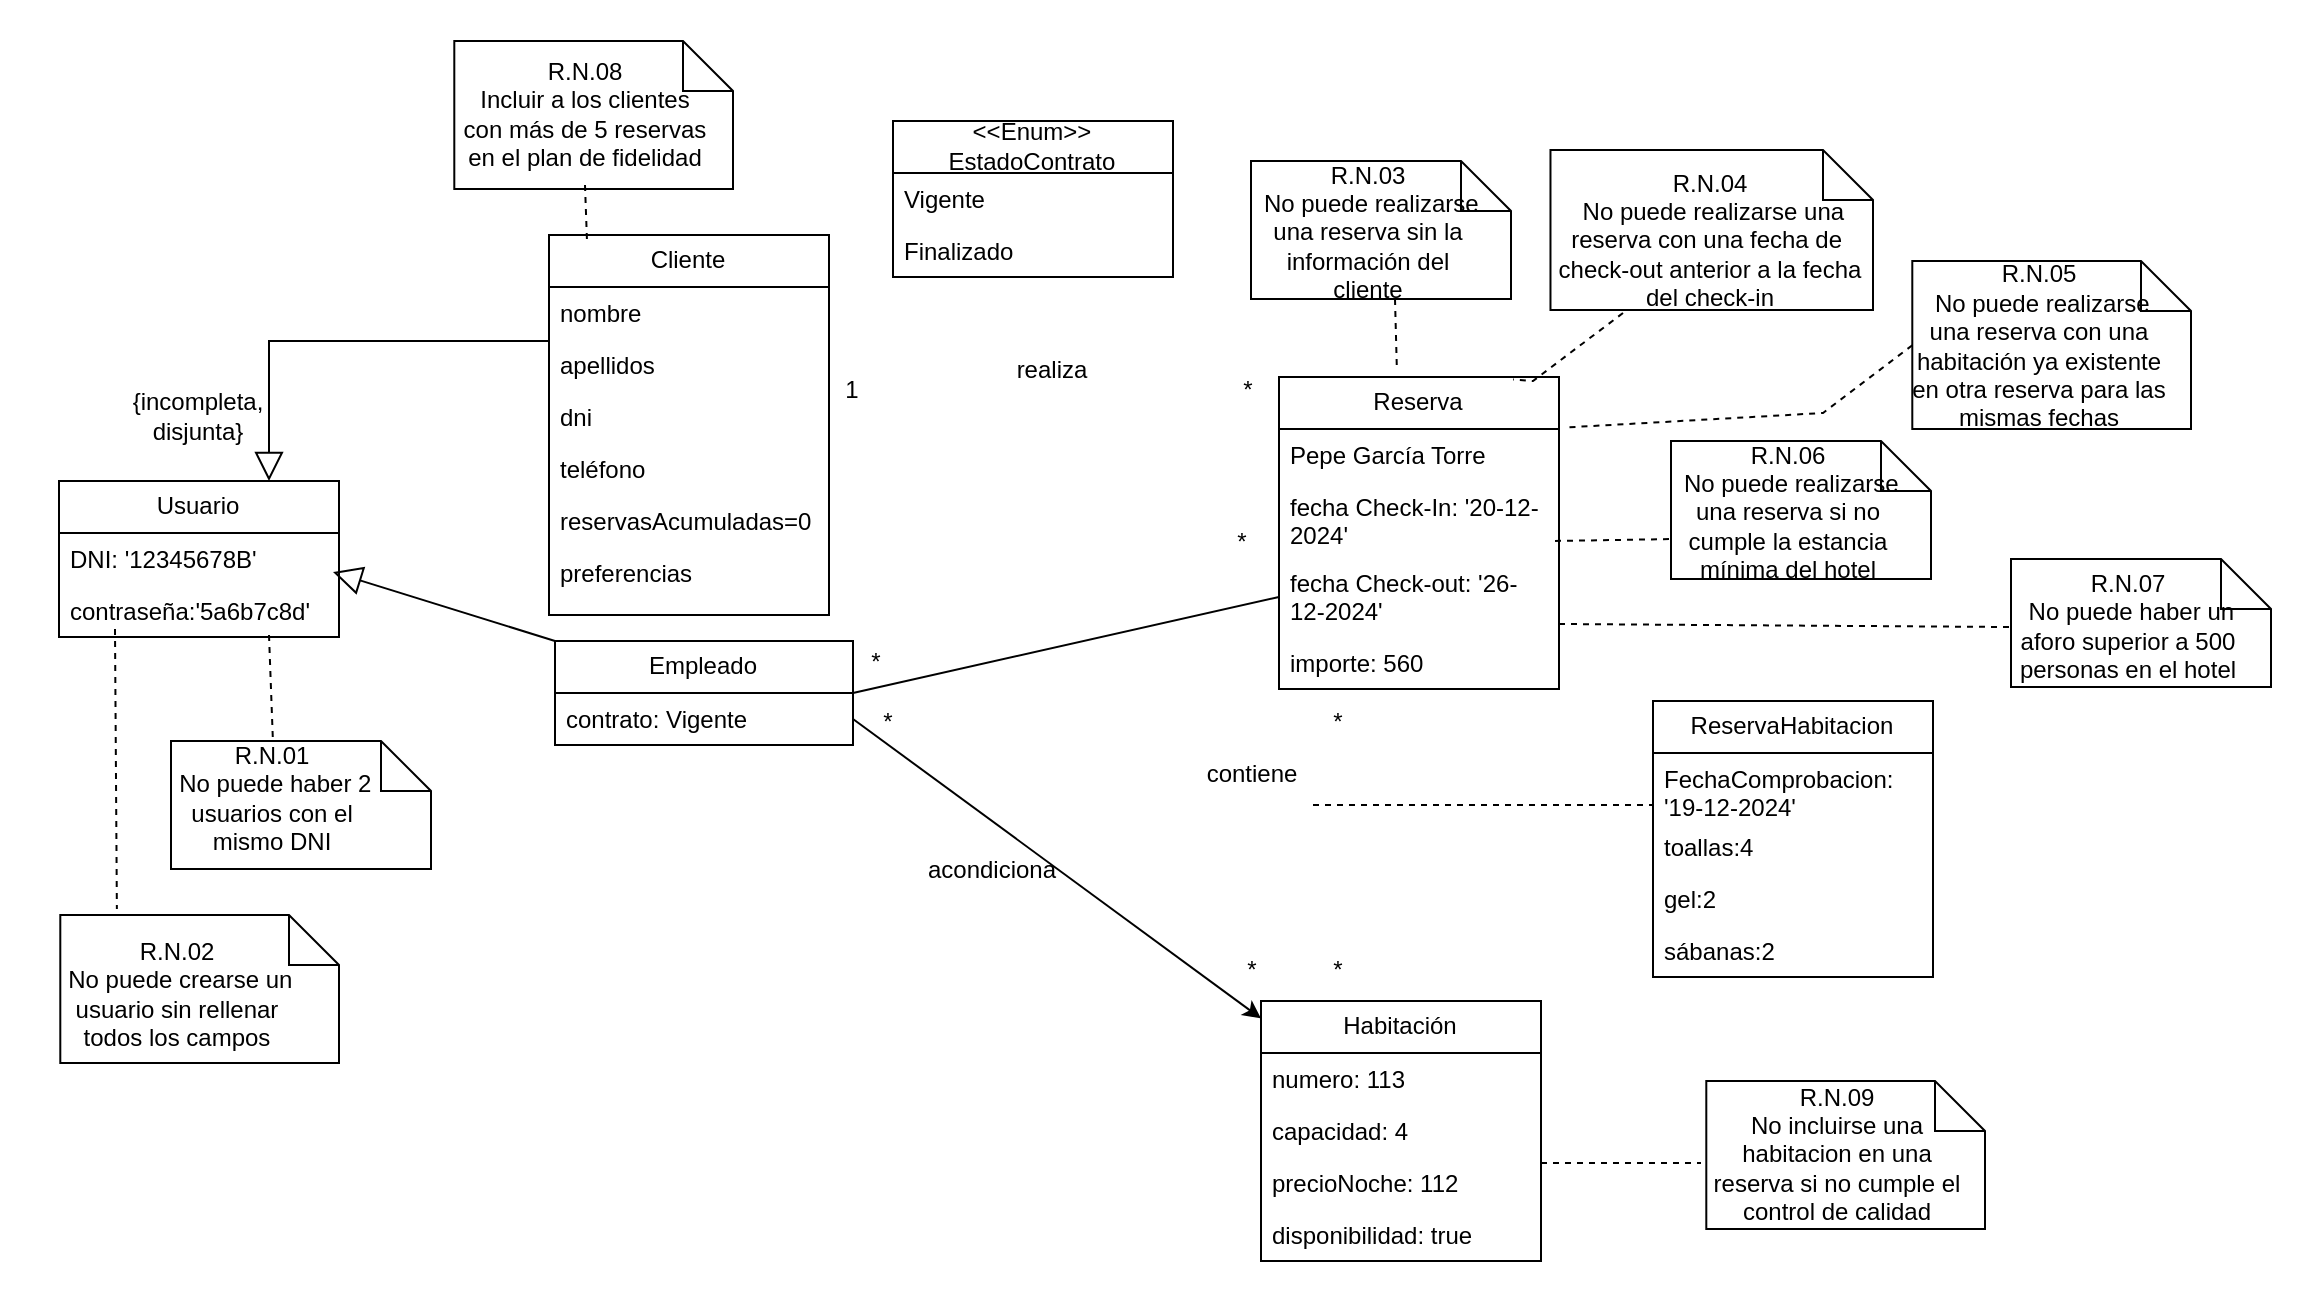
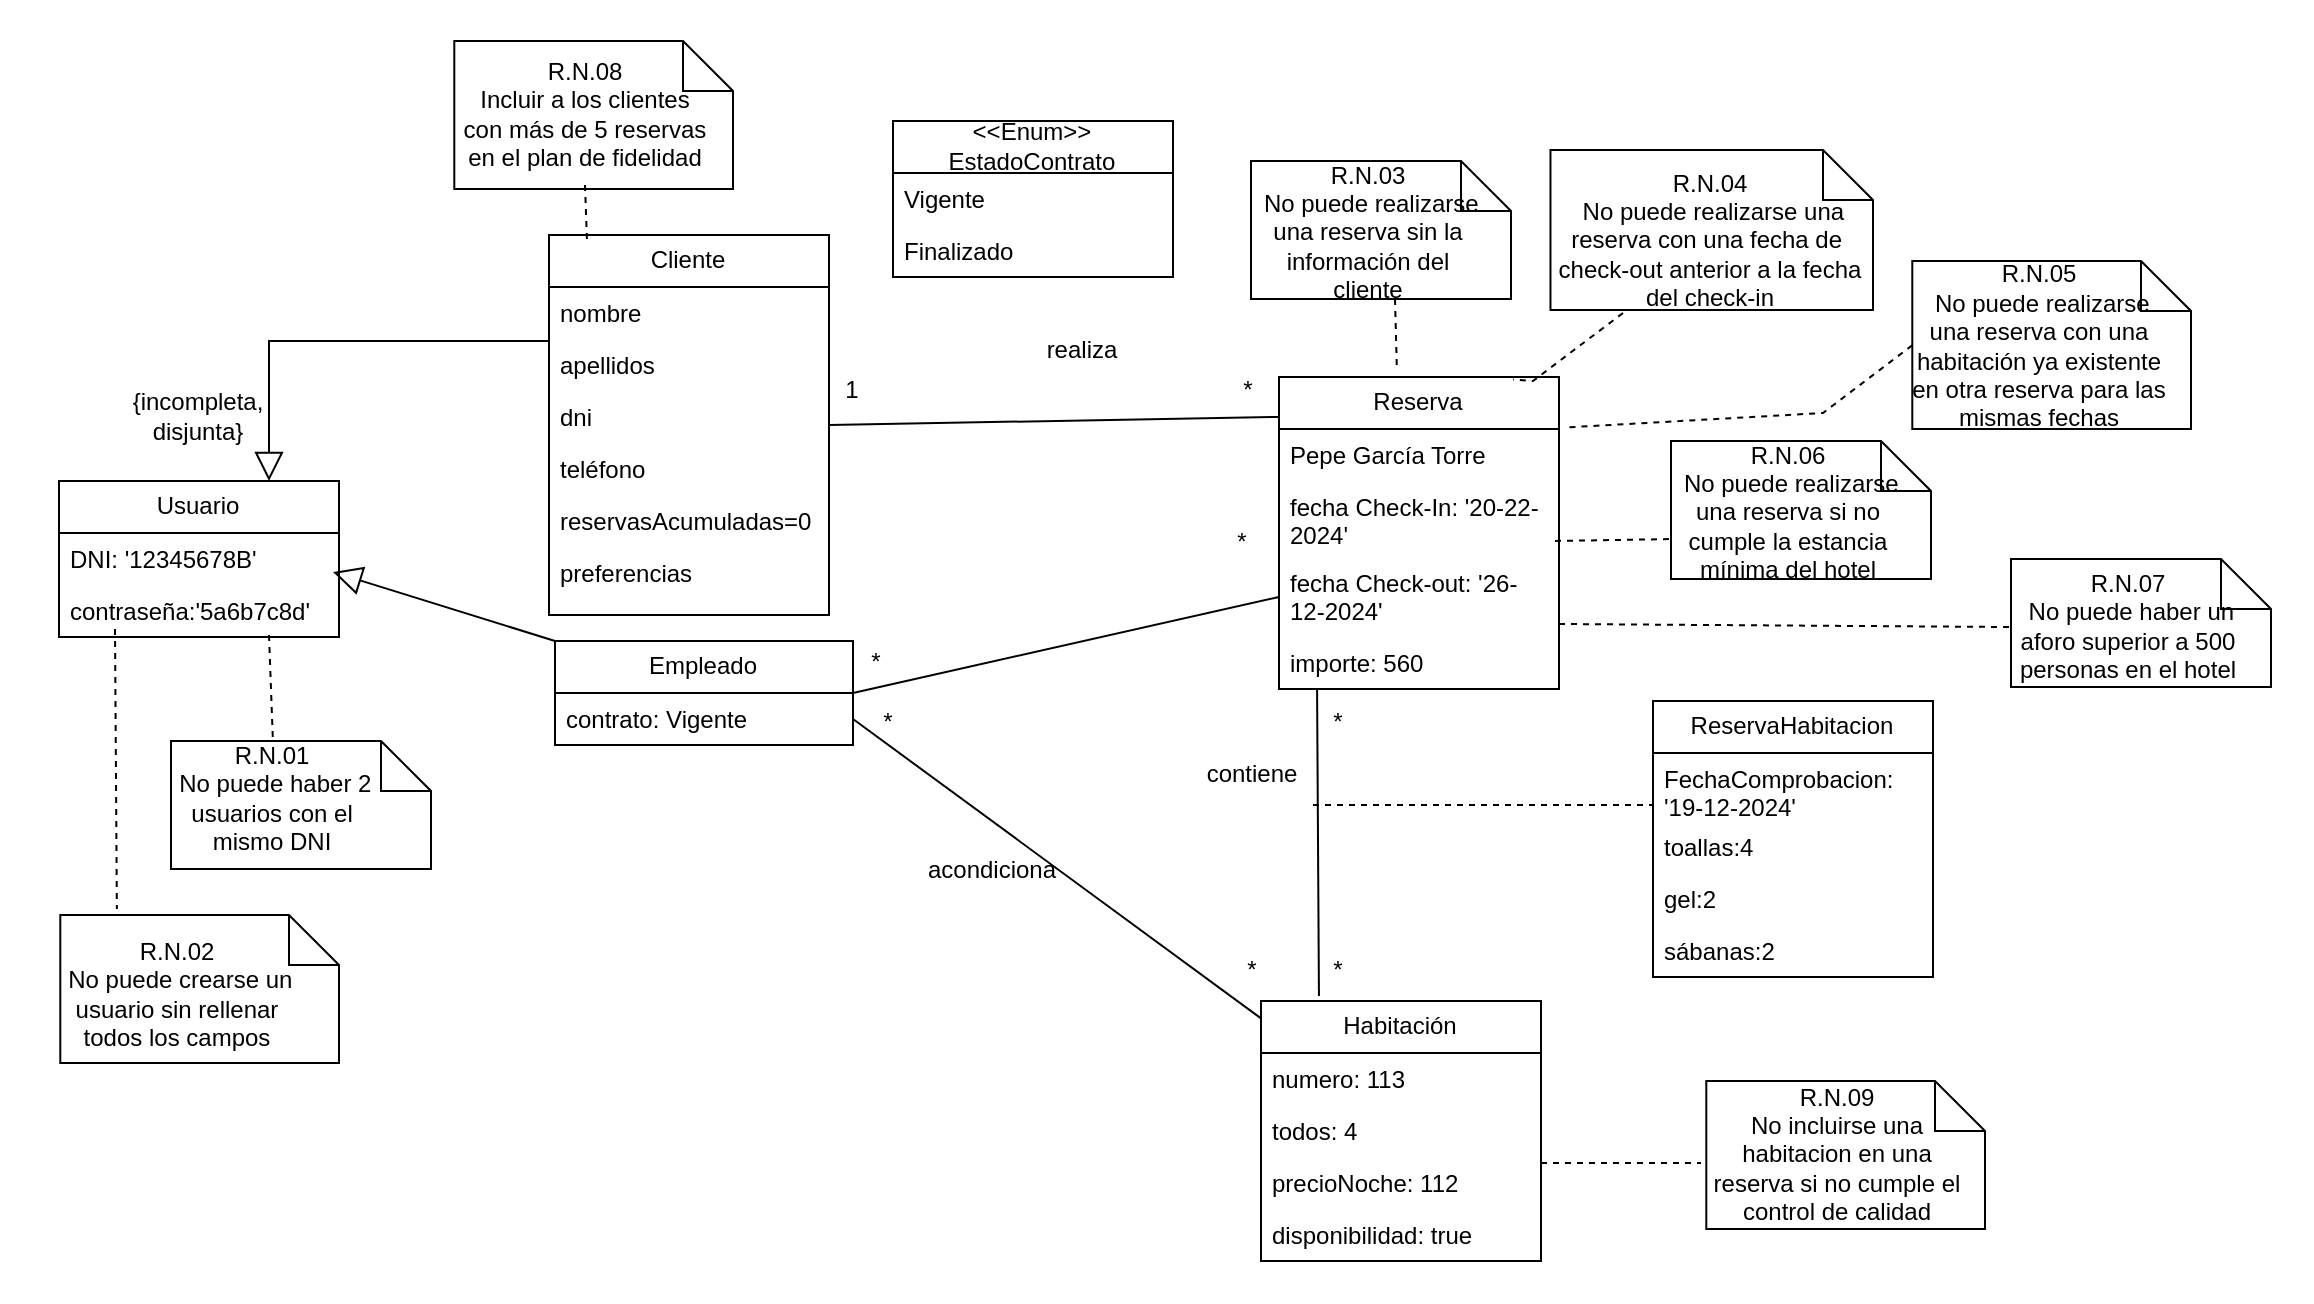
node "realiza": moved (1053, 371) -> (1083, 351)
edge "Cliente" -- "Reserva": added
node "fecha Check-In: '20-12-2024'": label "fecha Check-In: '20-12-2024'" -> "fecha Check-In: '20-22-2024'"
edge "importe: 560" -- "Habitación": added
edge "contrato: Vigente" -> "Habitación": arrowhead classic -> none
node "capacidad: 4": label "capacidad: 4" -> "todos: 4"
